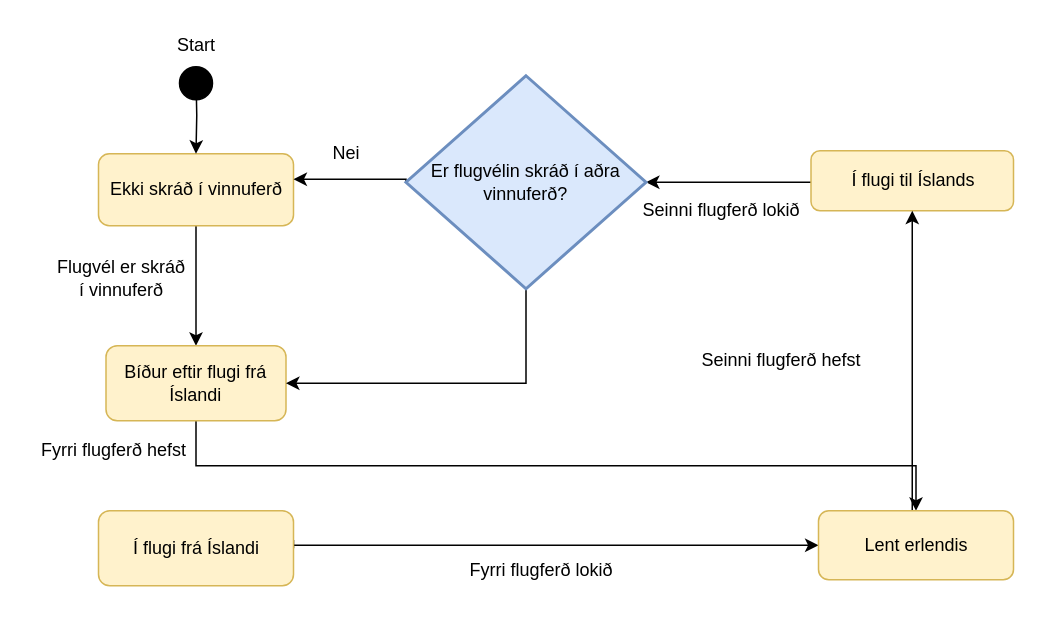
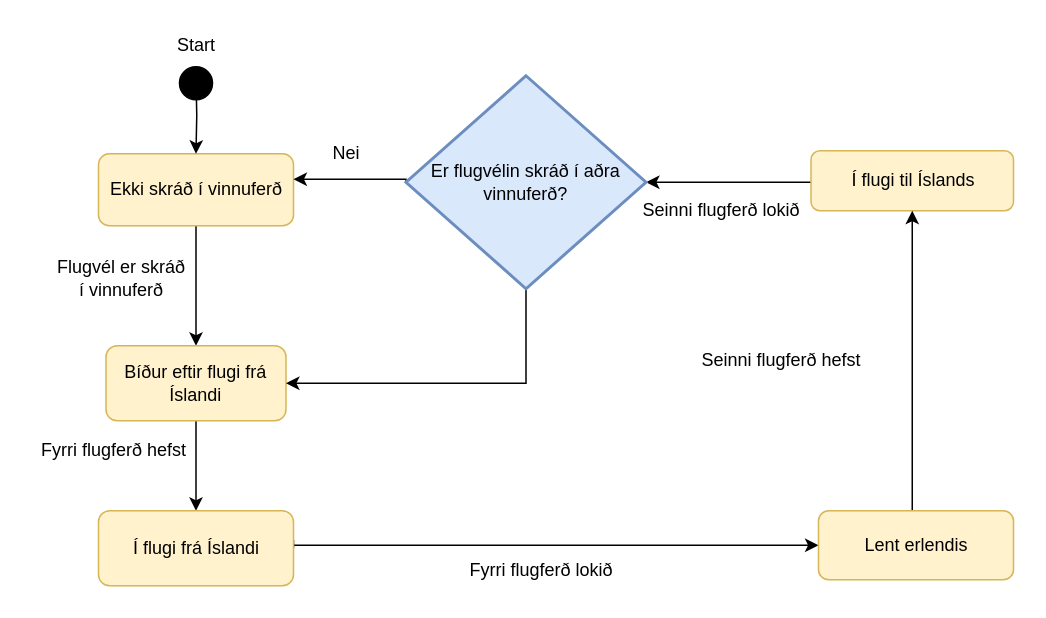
edge "Bíður eftir flugi frá Íslandi" -> "Lent erlendis": now "Bíður eftir flugi frá Íslandi" -> "Í flugi frá Íslandi"
